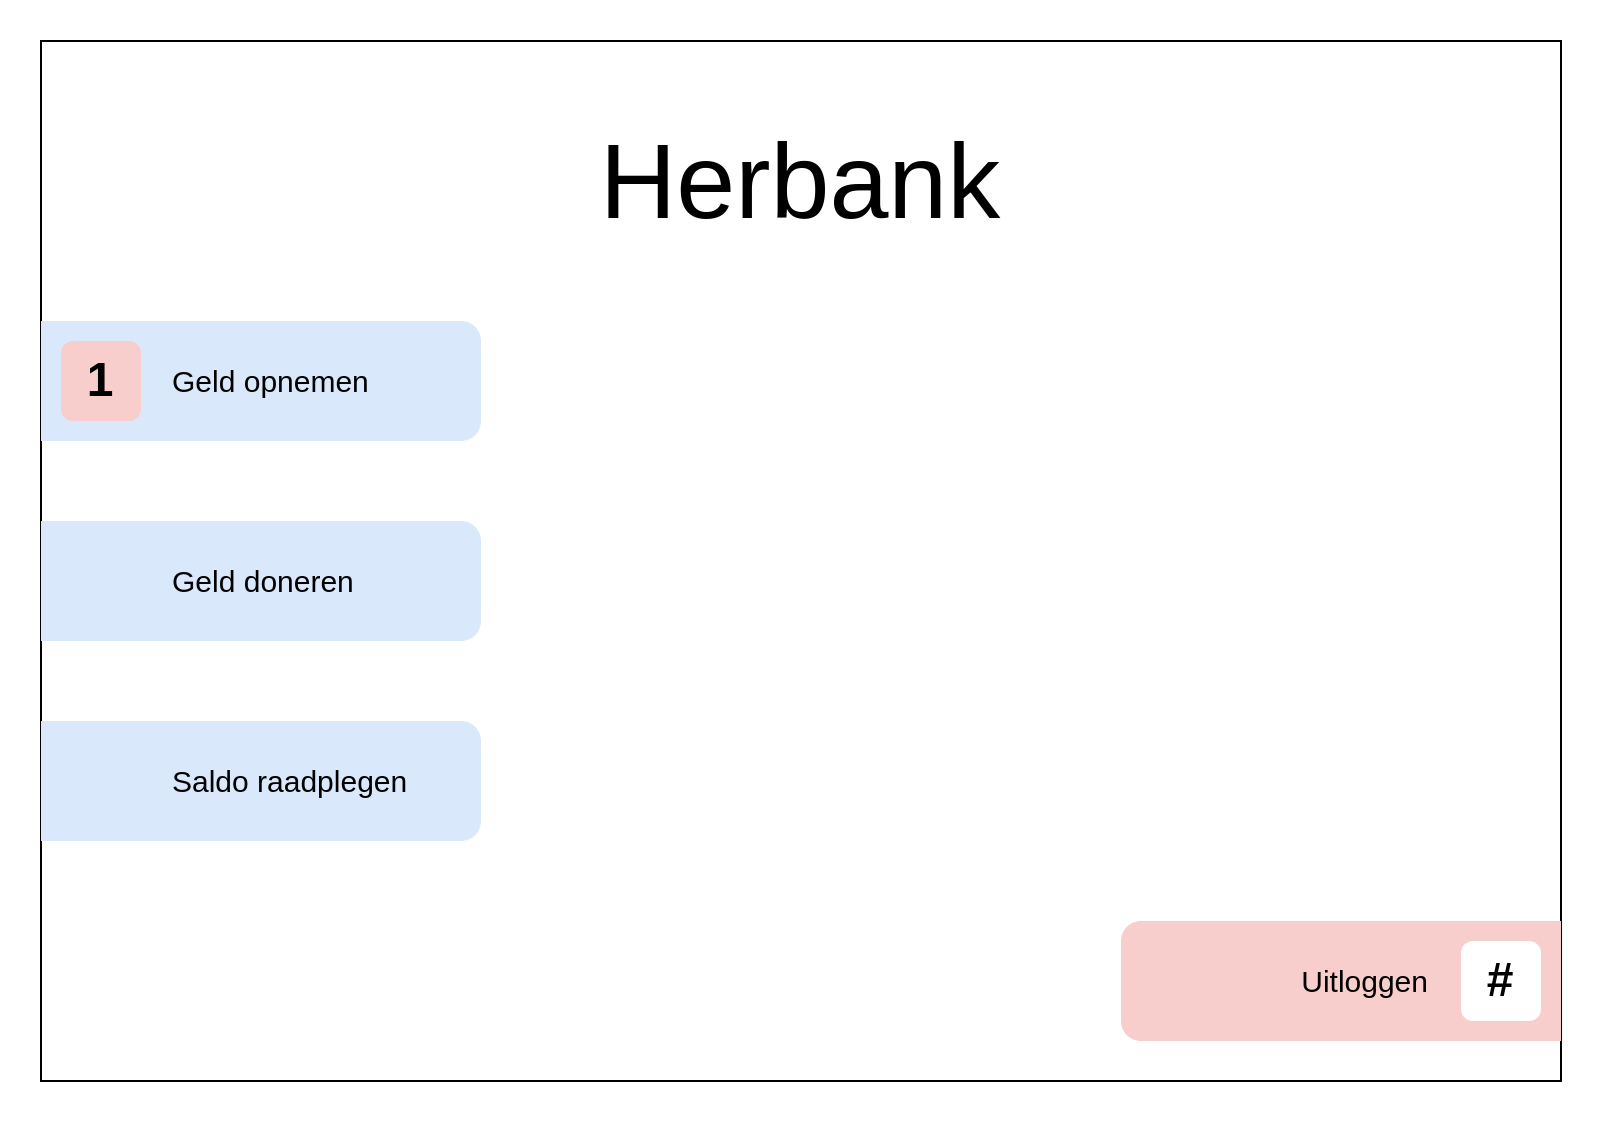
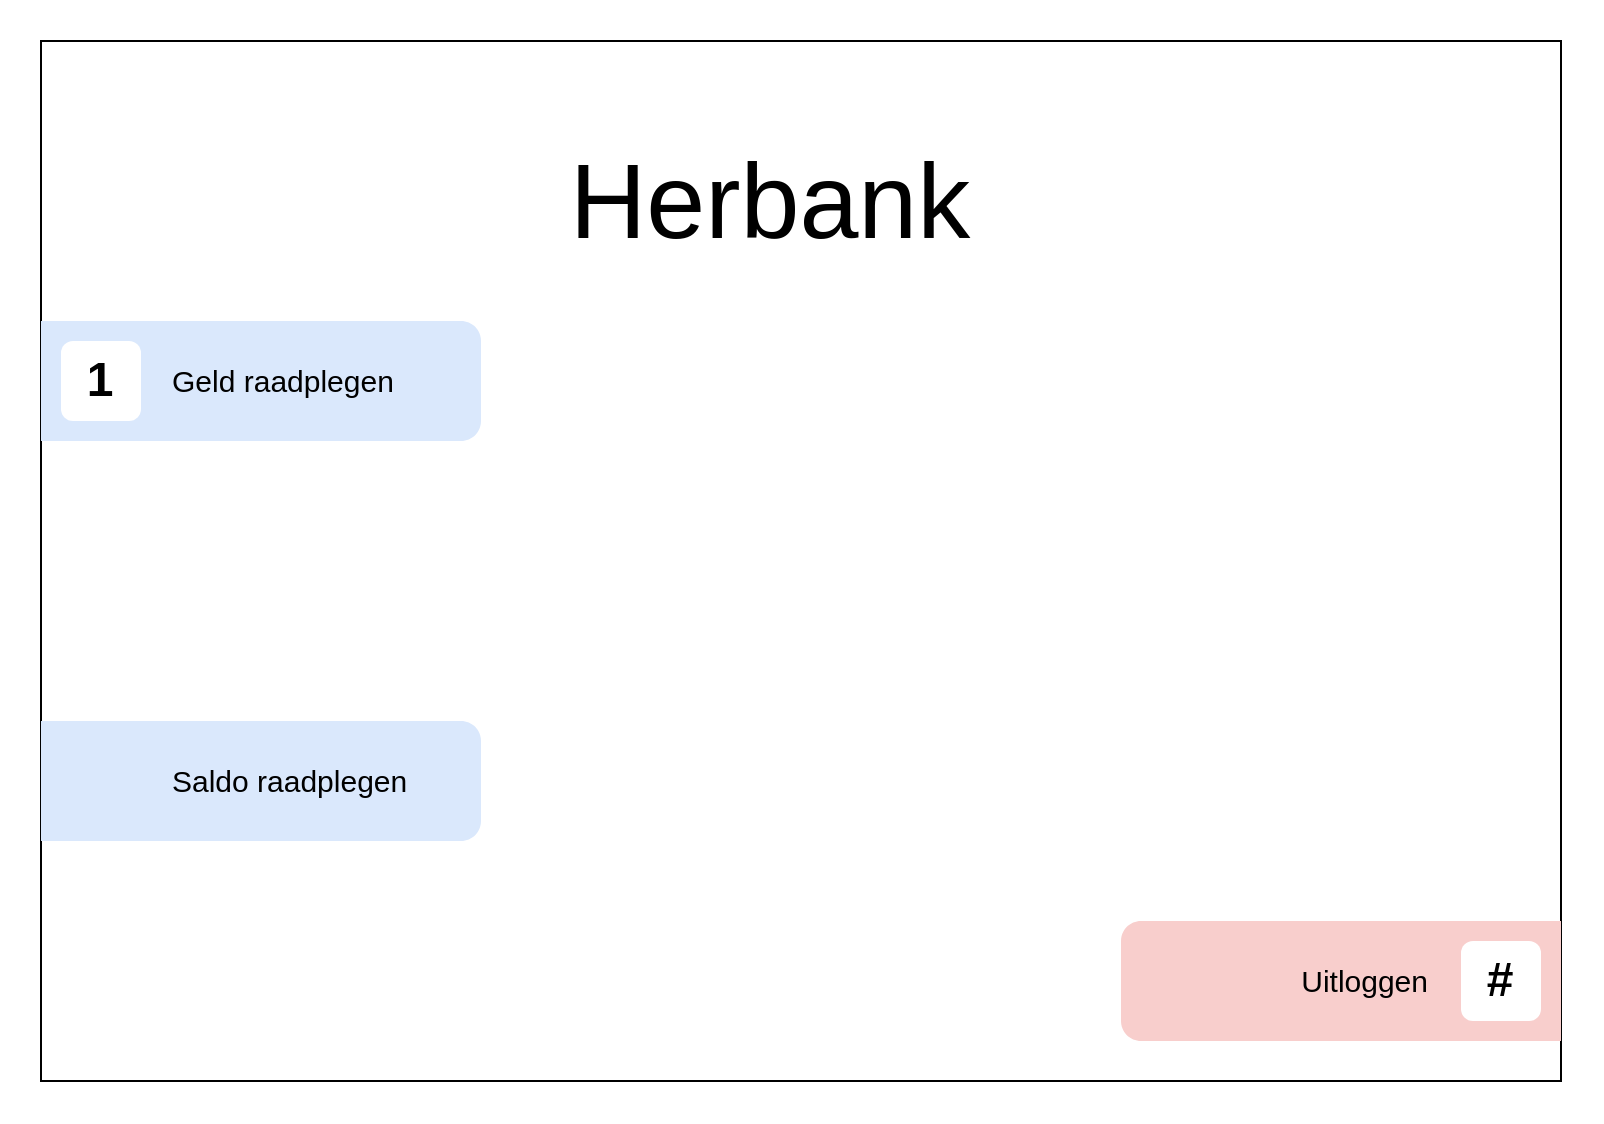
node "Herbank": moved (801, 181) -> (771, 201)
node "1": fillcolor #f8cecc -> #ffffff
node "Geld opnemen": label "Geld opnemen" -> "Geld raadplegen"
node "Geld doneren": removed
